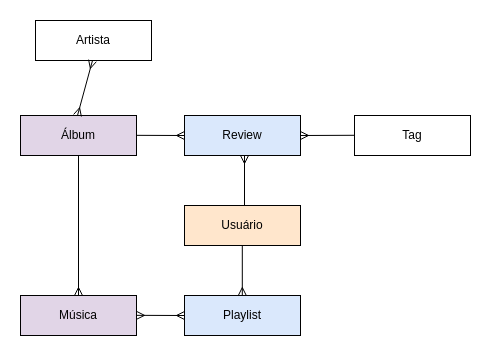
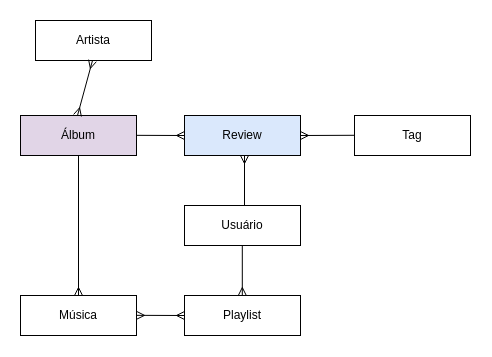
node "Usuário": fillcolor #ffe6cc -> #ffffff
node "Música": fillcolor #e1d5e7 -> #ffffff
node "Playlist": fillcolor #dae8fc -> #ffffff
